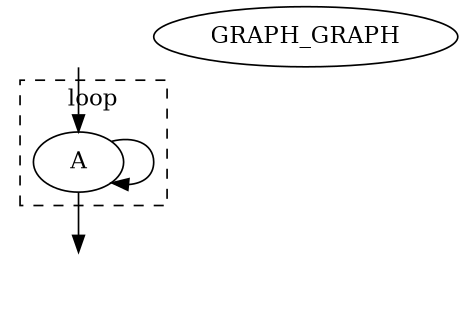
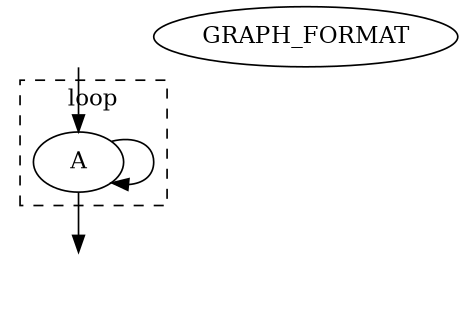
node "GRAPH_GRAPH": label "GRAPH_GRAPH" -> "GRAPH_FORMAT"
